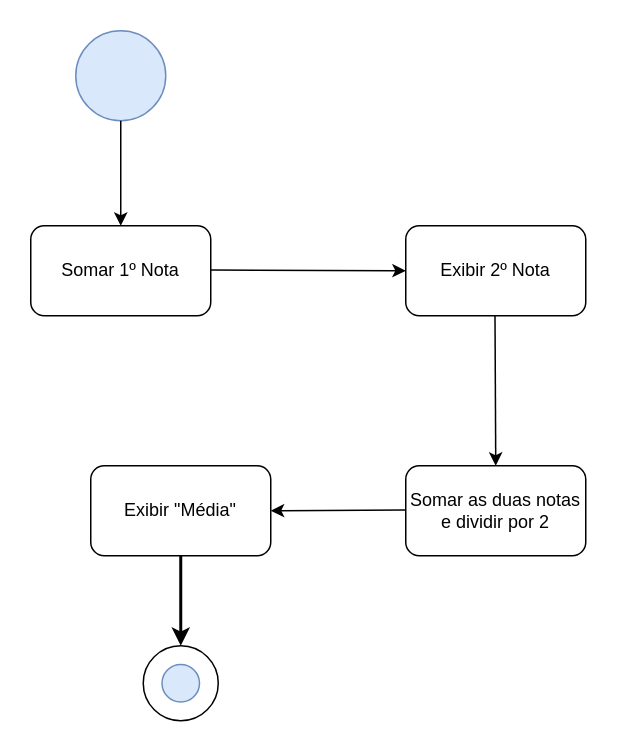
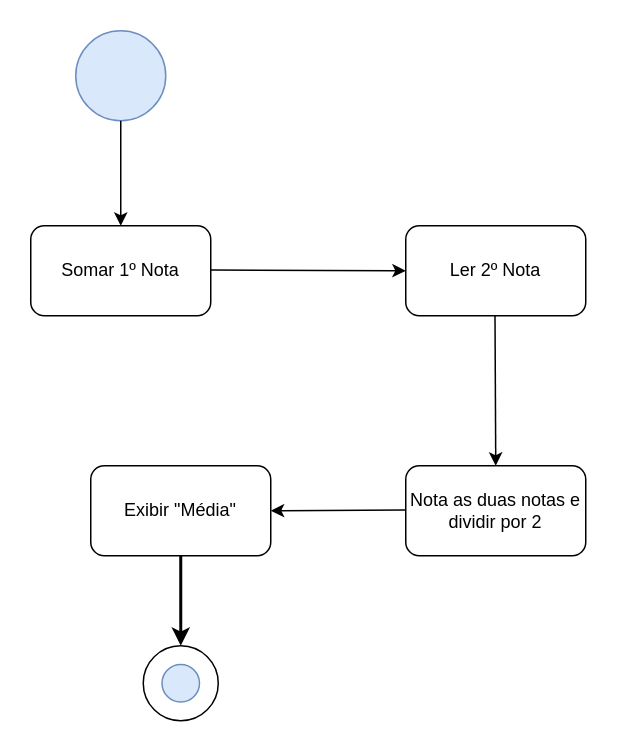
node "Exibir 2º Nota": label "Exibir 2º Nota" -> "Ler 2º Nota"
node "Somar as duas notas e dividir por 2": label "Somar as duas notas e dividir por 2" -> "Nota as duas notas e dividir por 2"
